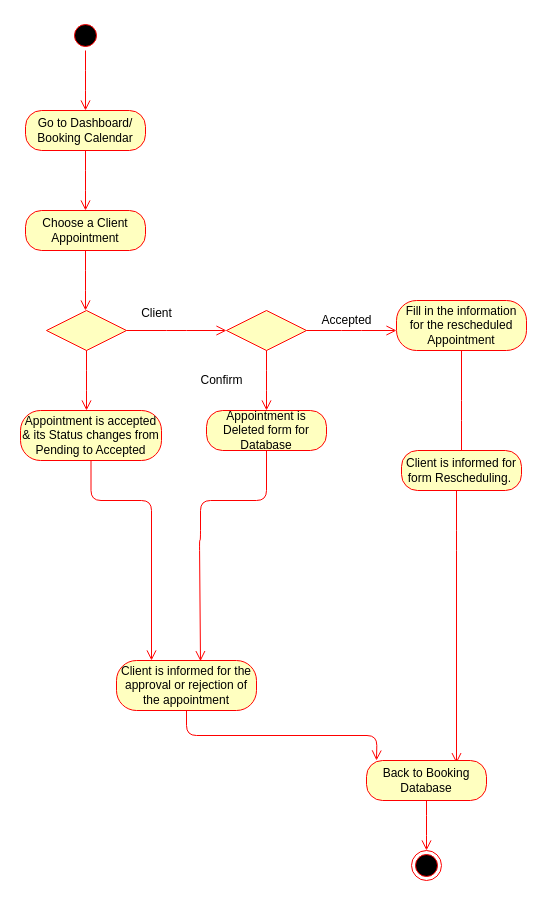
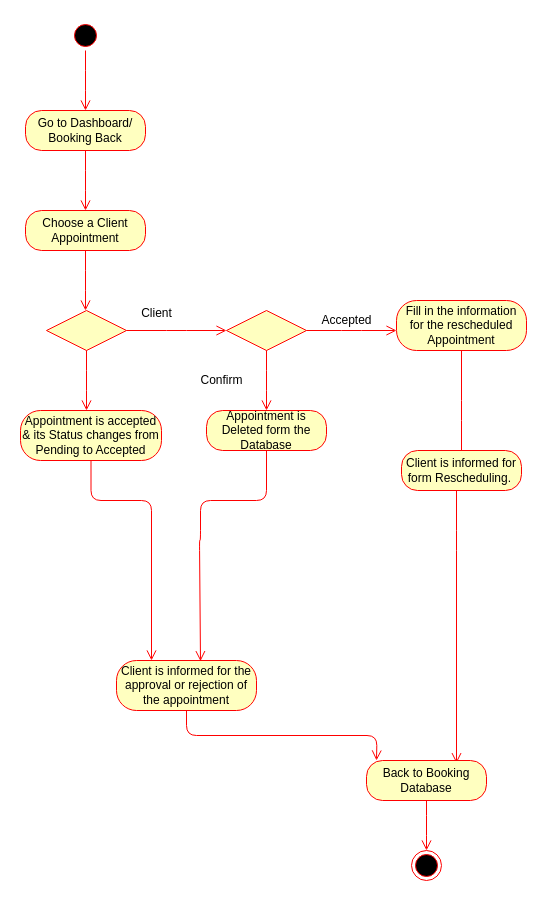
node "Go to Dashboard/ Booking Calendar": label "Go to Dashboard/ Booking Calendar" -> "Go to Dashboard/ Booking Back"
node "Appointment is Deleted form for Database": label "Appointment is Deleted form for Database" -> "Appointment is Deleted form the Database"
